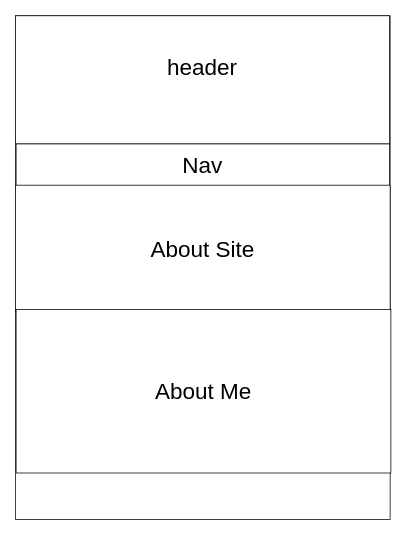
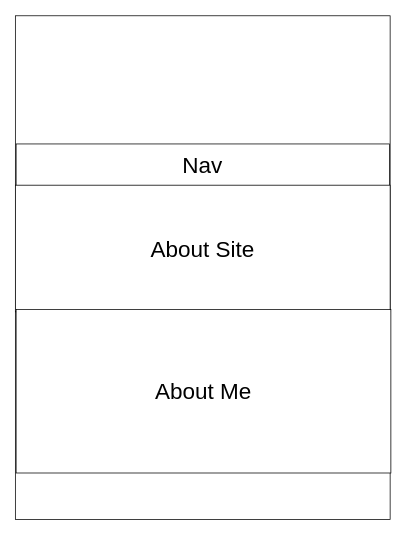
node "header": removed
